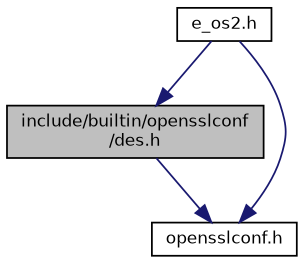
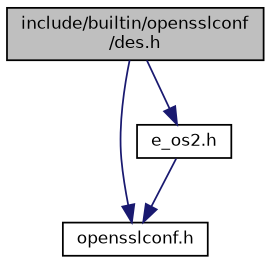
edge "e_os2.h" -> "include/builtin/opensslconf /des.h": reversed
